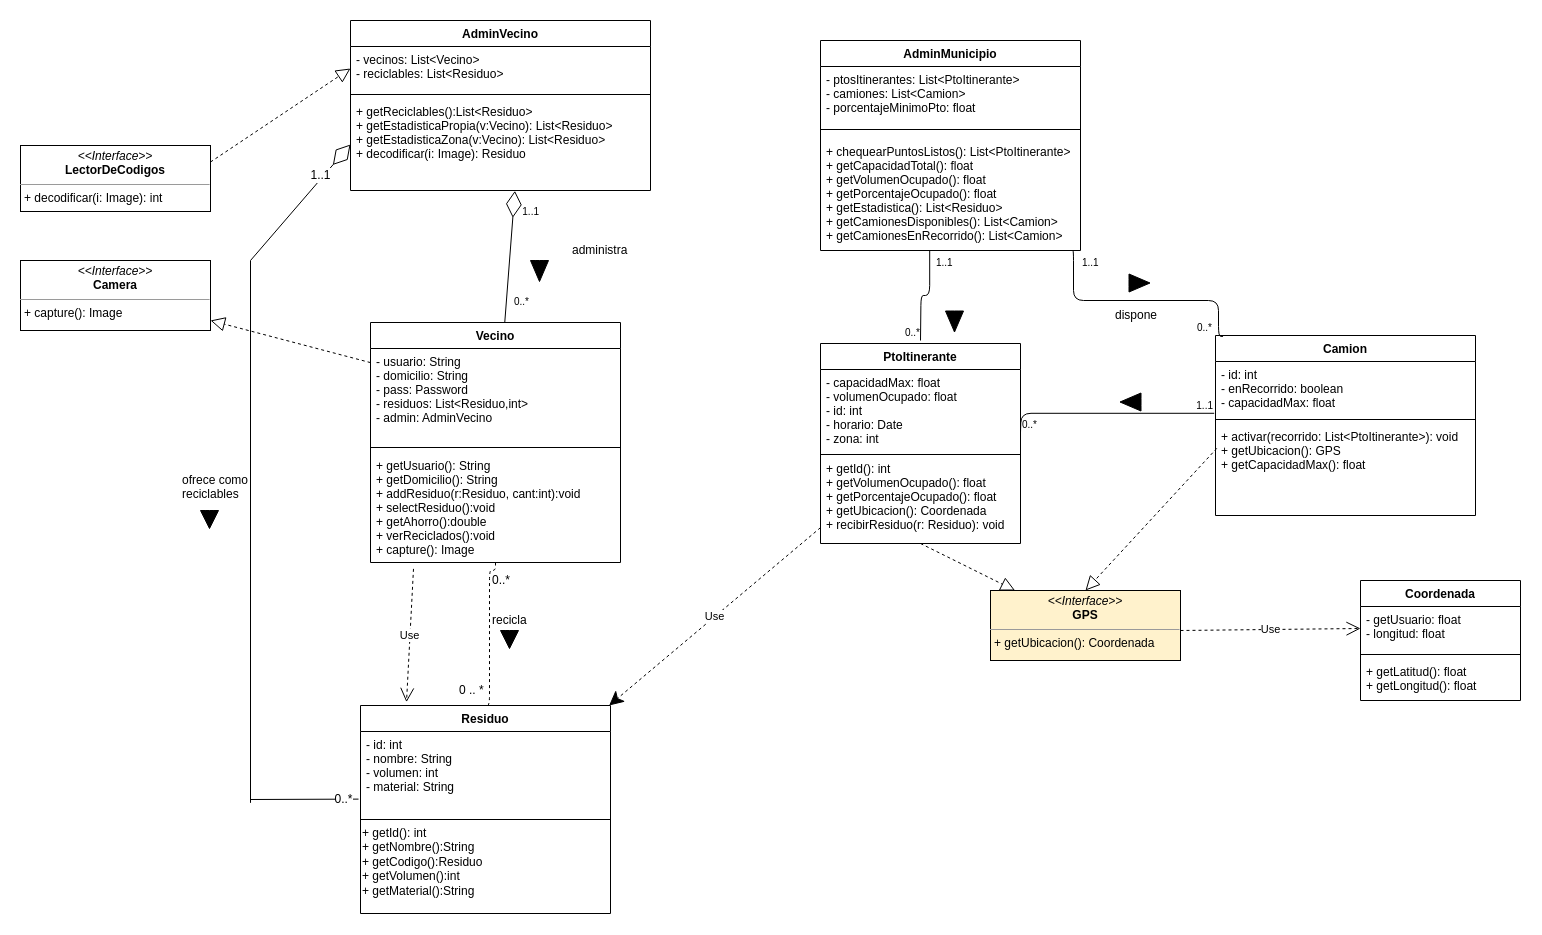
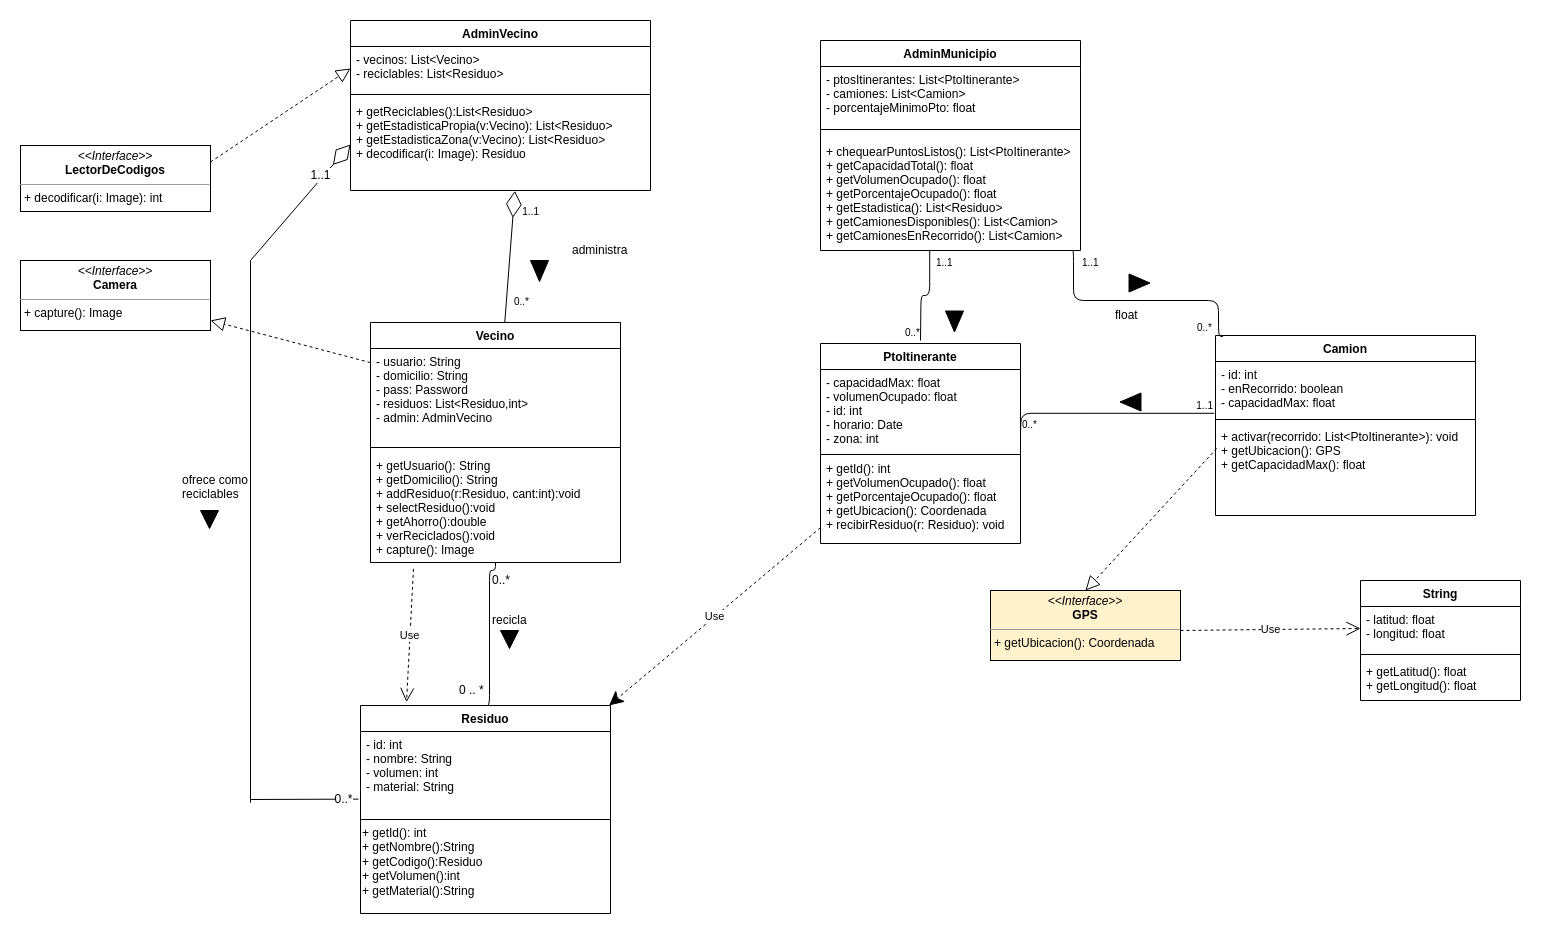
node "dispone": label "dispone" -> "float"
edge "PtoItinerante" -> "<<Interface>> GPS + getUbicacion(): Coordenada": removed
node "Coordenada": label "Coordenada" -> "String"
node "- getUsuario: float - longitud: float": label "- getUsuario: float - longitud: float" -> "- latitud: float - longitud: float"
edge "Vecino" -- "Residuo": style dashed -> solid
